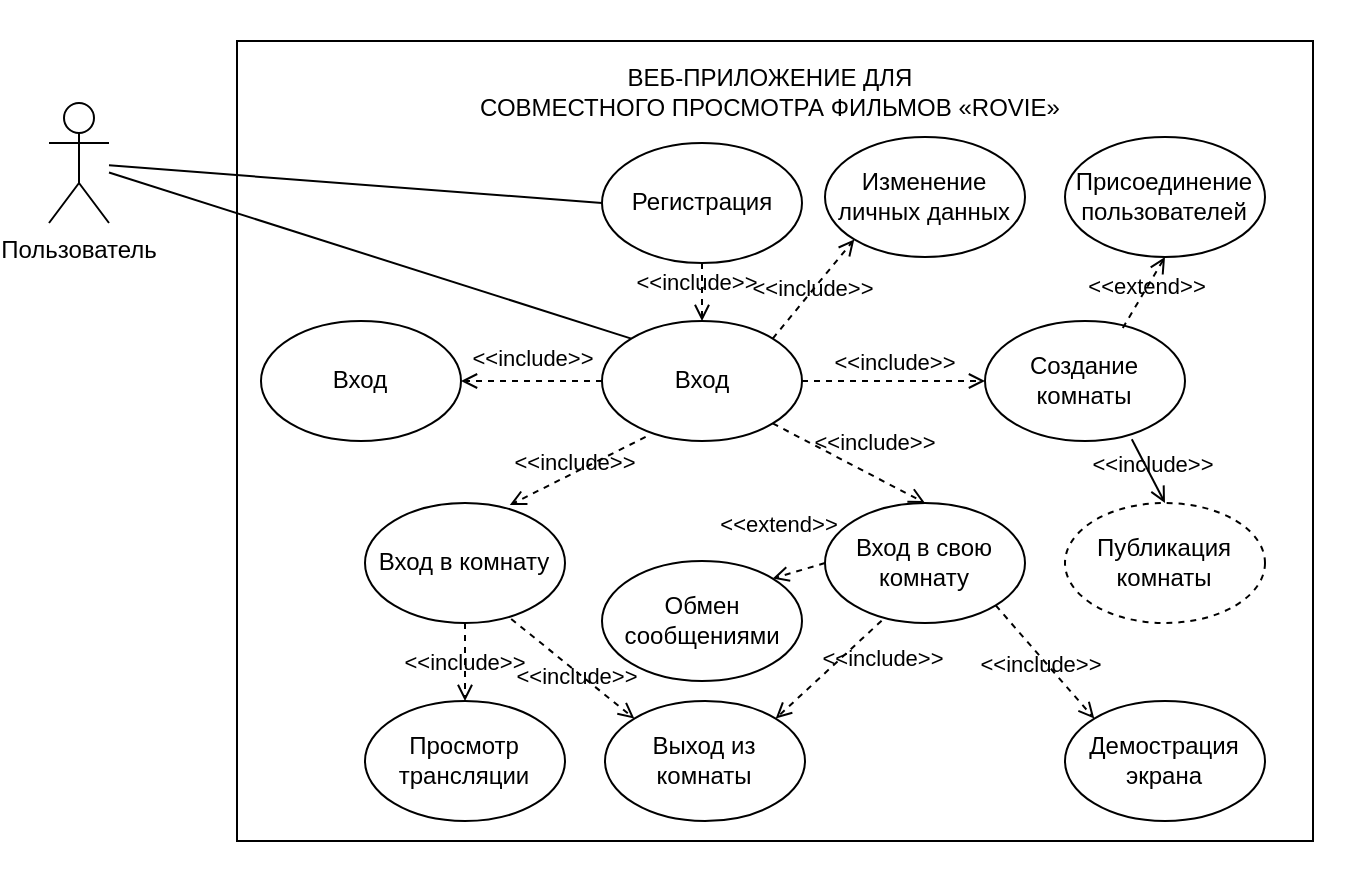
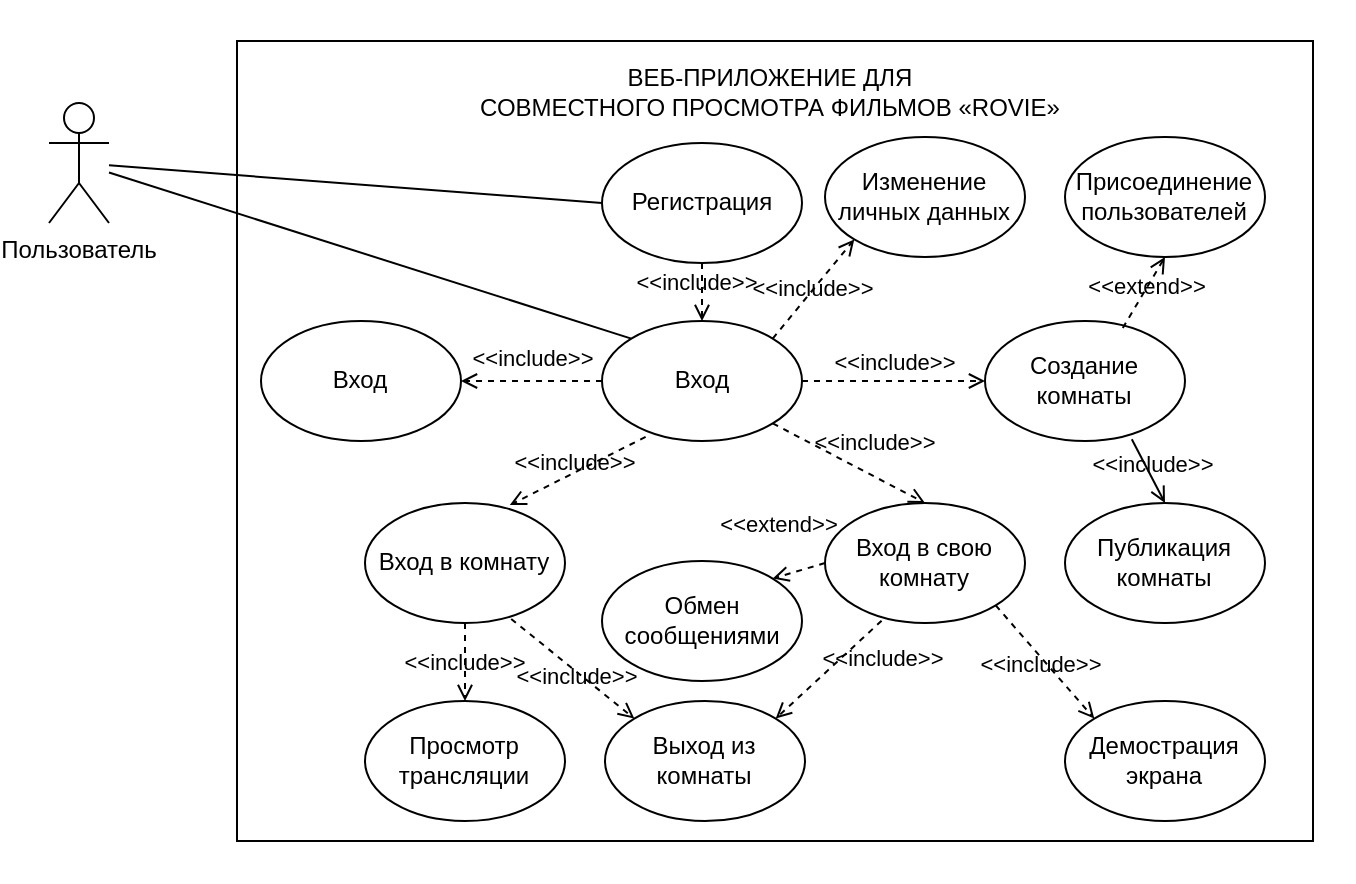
node "Публикация комнаты": style dashed -> solid
